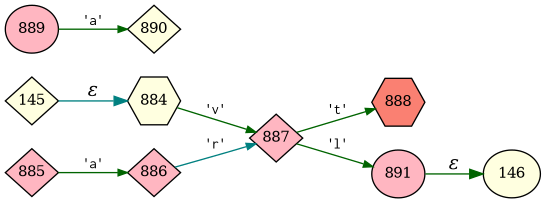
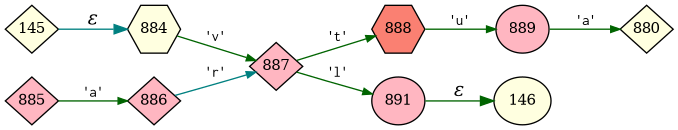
node "890": label "890" -> "880"
edge "888" -> "889": added, label "'u'"
